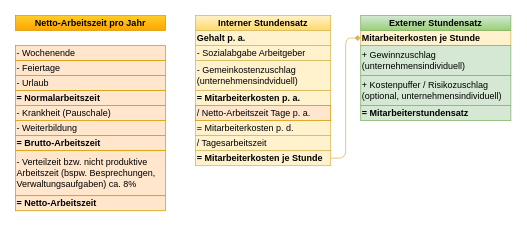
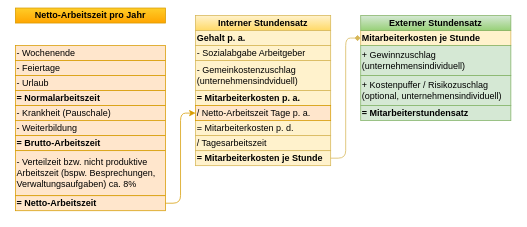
node "Netto-Arbeitszeit pro Jahr": moved (90, 23) -> (90, 15)
edge "= Netto-Arbeitszeit" -> "/ Netto-Arbeitszeit Tage p. a.": added
